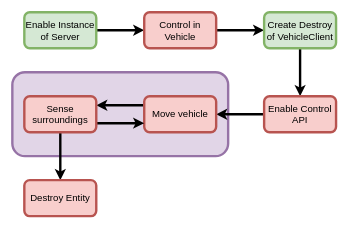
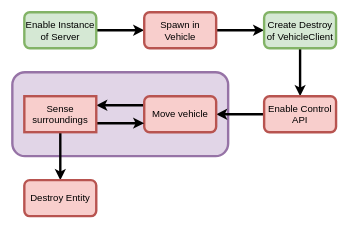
node "Control in Vehicle": label "Control in Vehicle" -> "Spawn in Vehicle"
node "Sense surroundings": shape rounded rectangle -> rectangle
